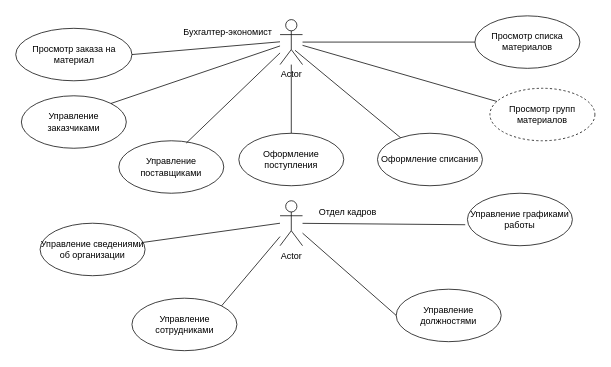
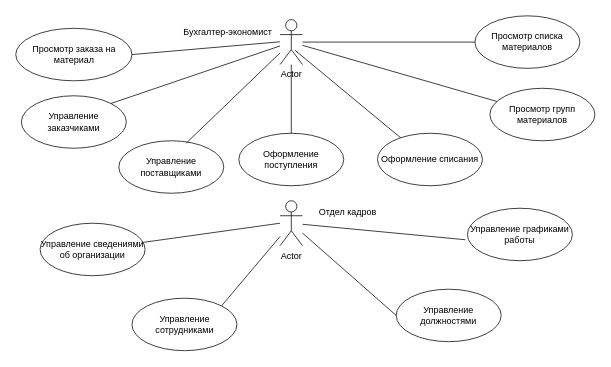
node "Просмотр групп материалов": style dashed -> solid
node "Управление графиками работы": moved (520, 219) -> (520, 234)
